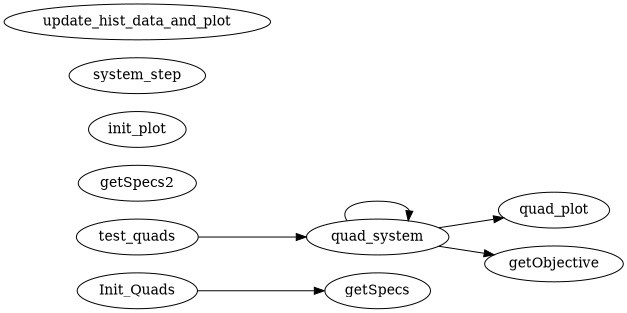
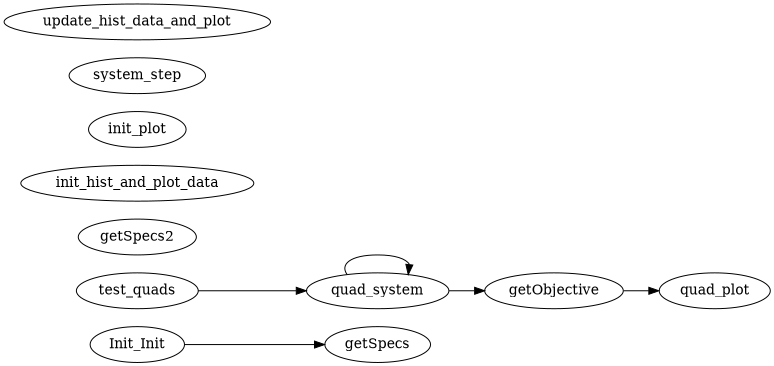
node "init_hist_and_plot_data": added
edge "quad_system" -> "quad_plot": now "getObjective" -> "quad_plot"
node "Init_Quads": label "Init_Quads" -> "Init_Init"
